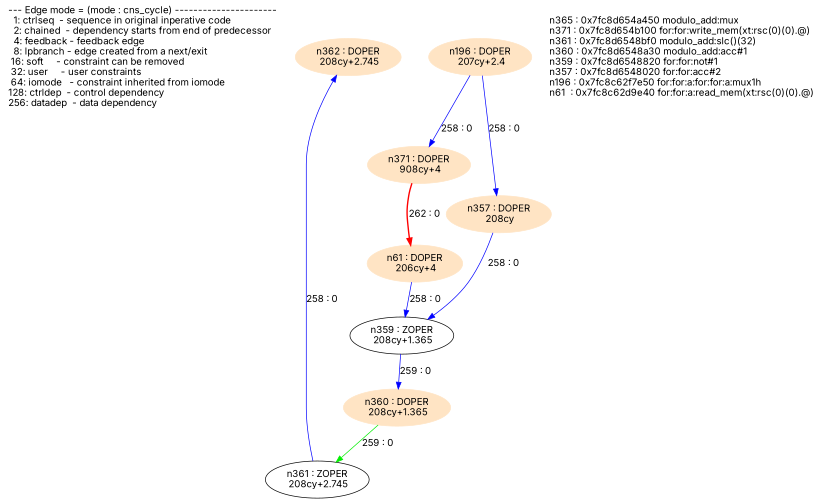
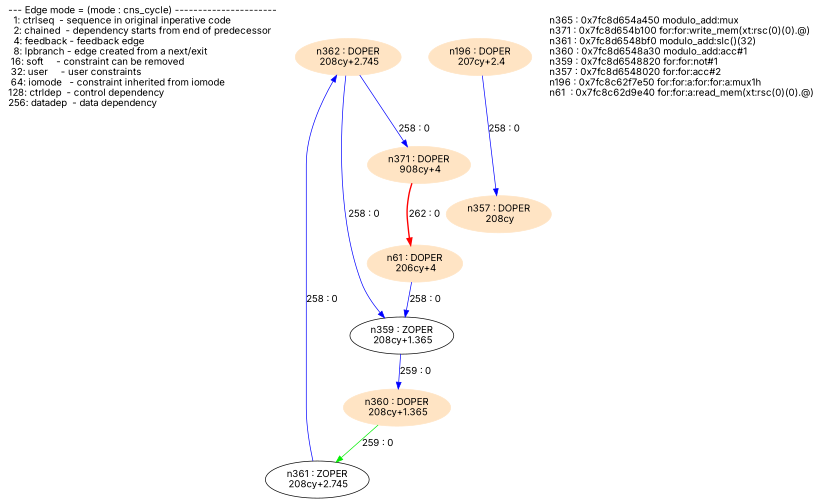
edge "n196 : DOPER 207cy+2.4" -> "n371 : DOPER 908cy+4": now "n362 : DOPER 208cy+2.745" -> "n371 : DOPER 908cy+4"
edge "n357 : DOPER 208cy" -> "n359 : ZOPER 208cy+1.365": now "n362 : DOPER 208cy+2.745" -> "n359 : ZOPER 208cy+1.365"
